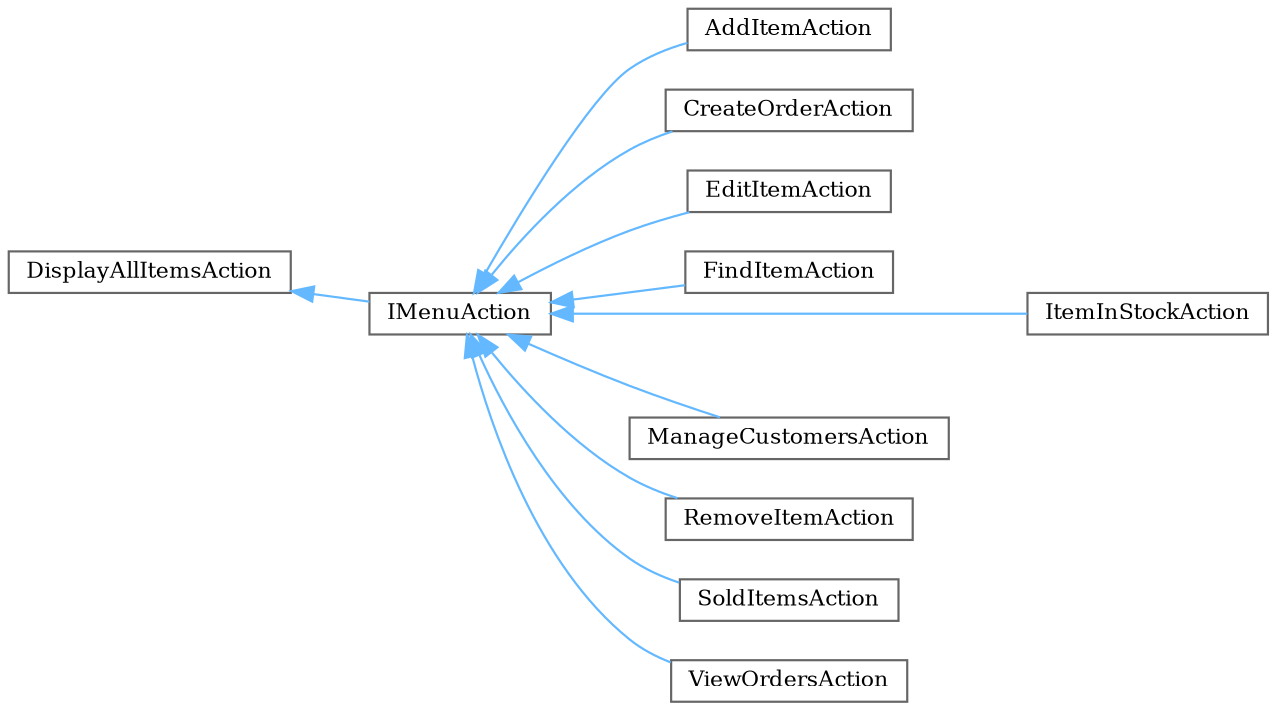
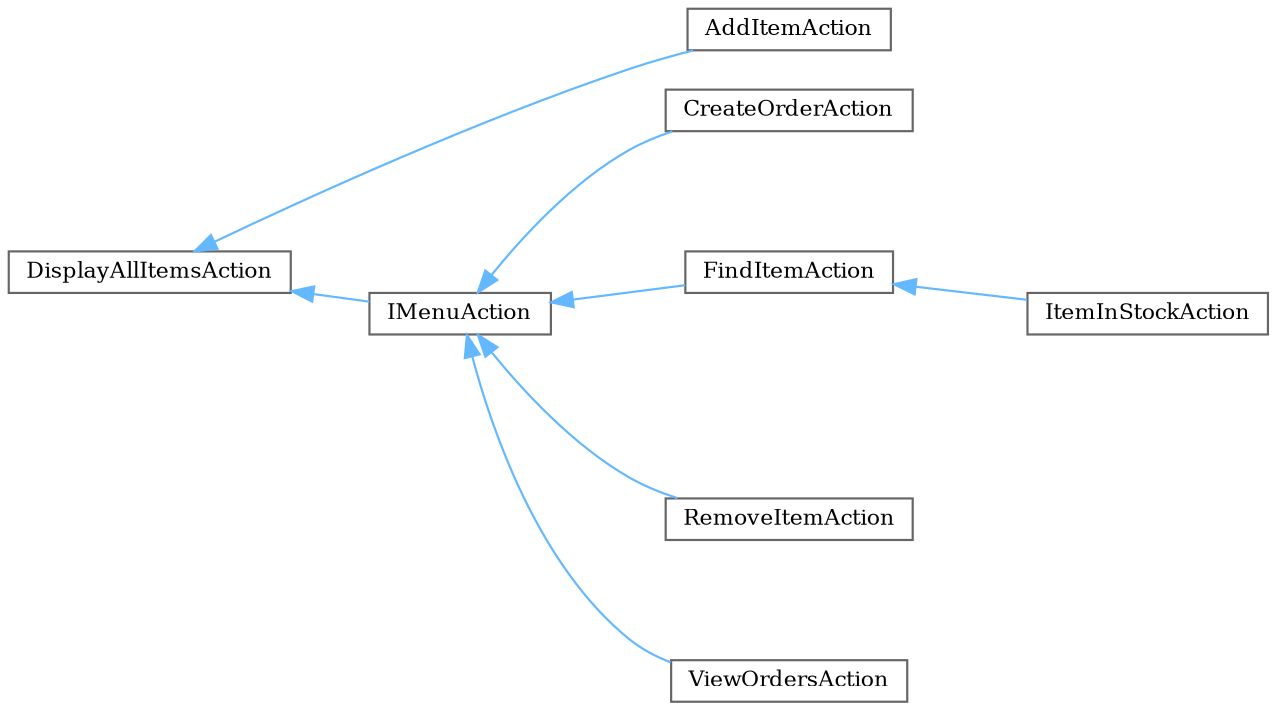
edge "AddItemAction" -> "IMenuAction": now "AddItemAction" -> "DisplayAllItemsAction"
node "EditItemAction": removed
edge "ItemInStockAction" -> "IMenuAction": now "ItemInStockAction" -> "FindItemAction"
node "ManageCustomersAction": removed
node "SoldItemsAction": removed
